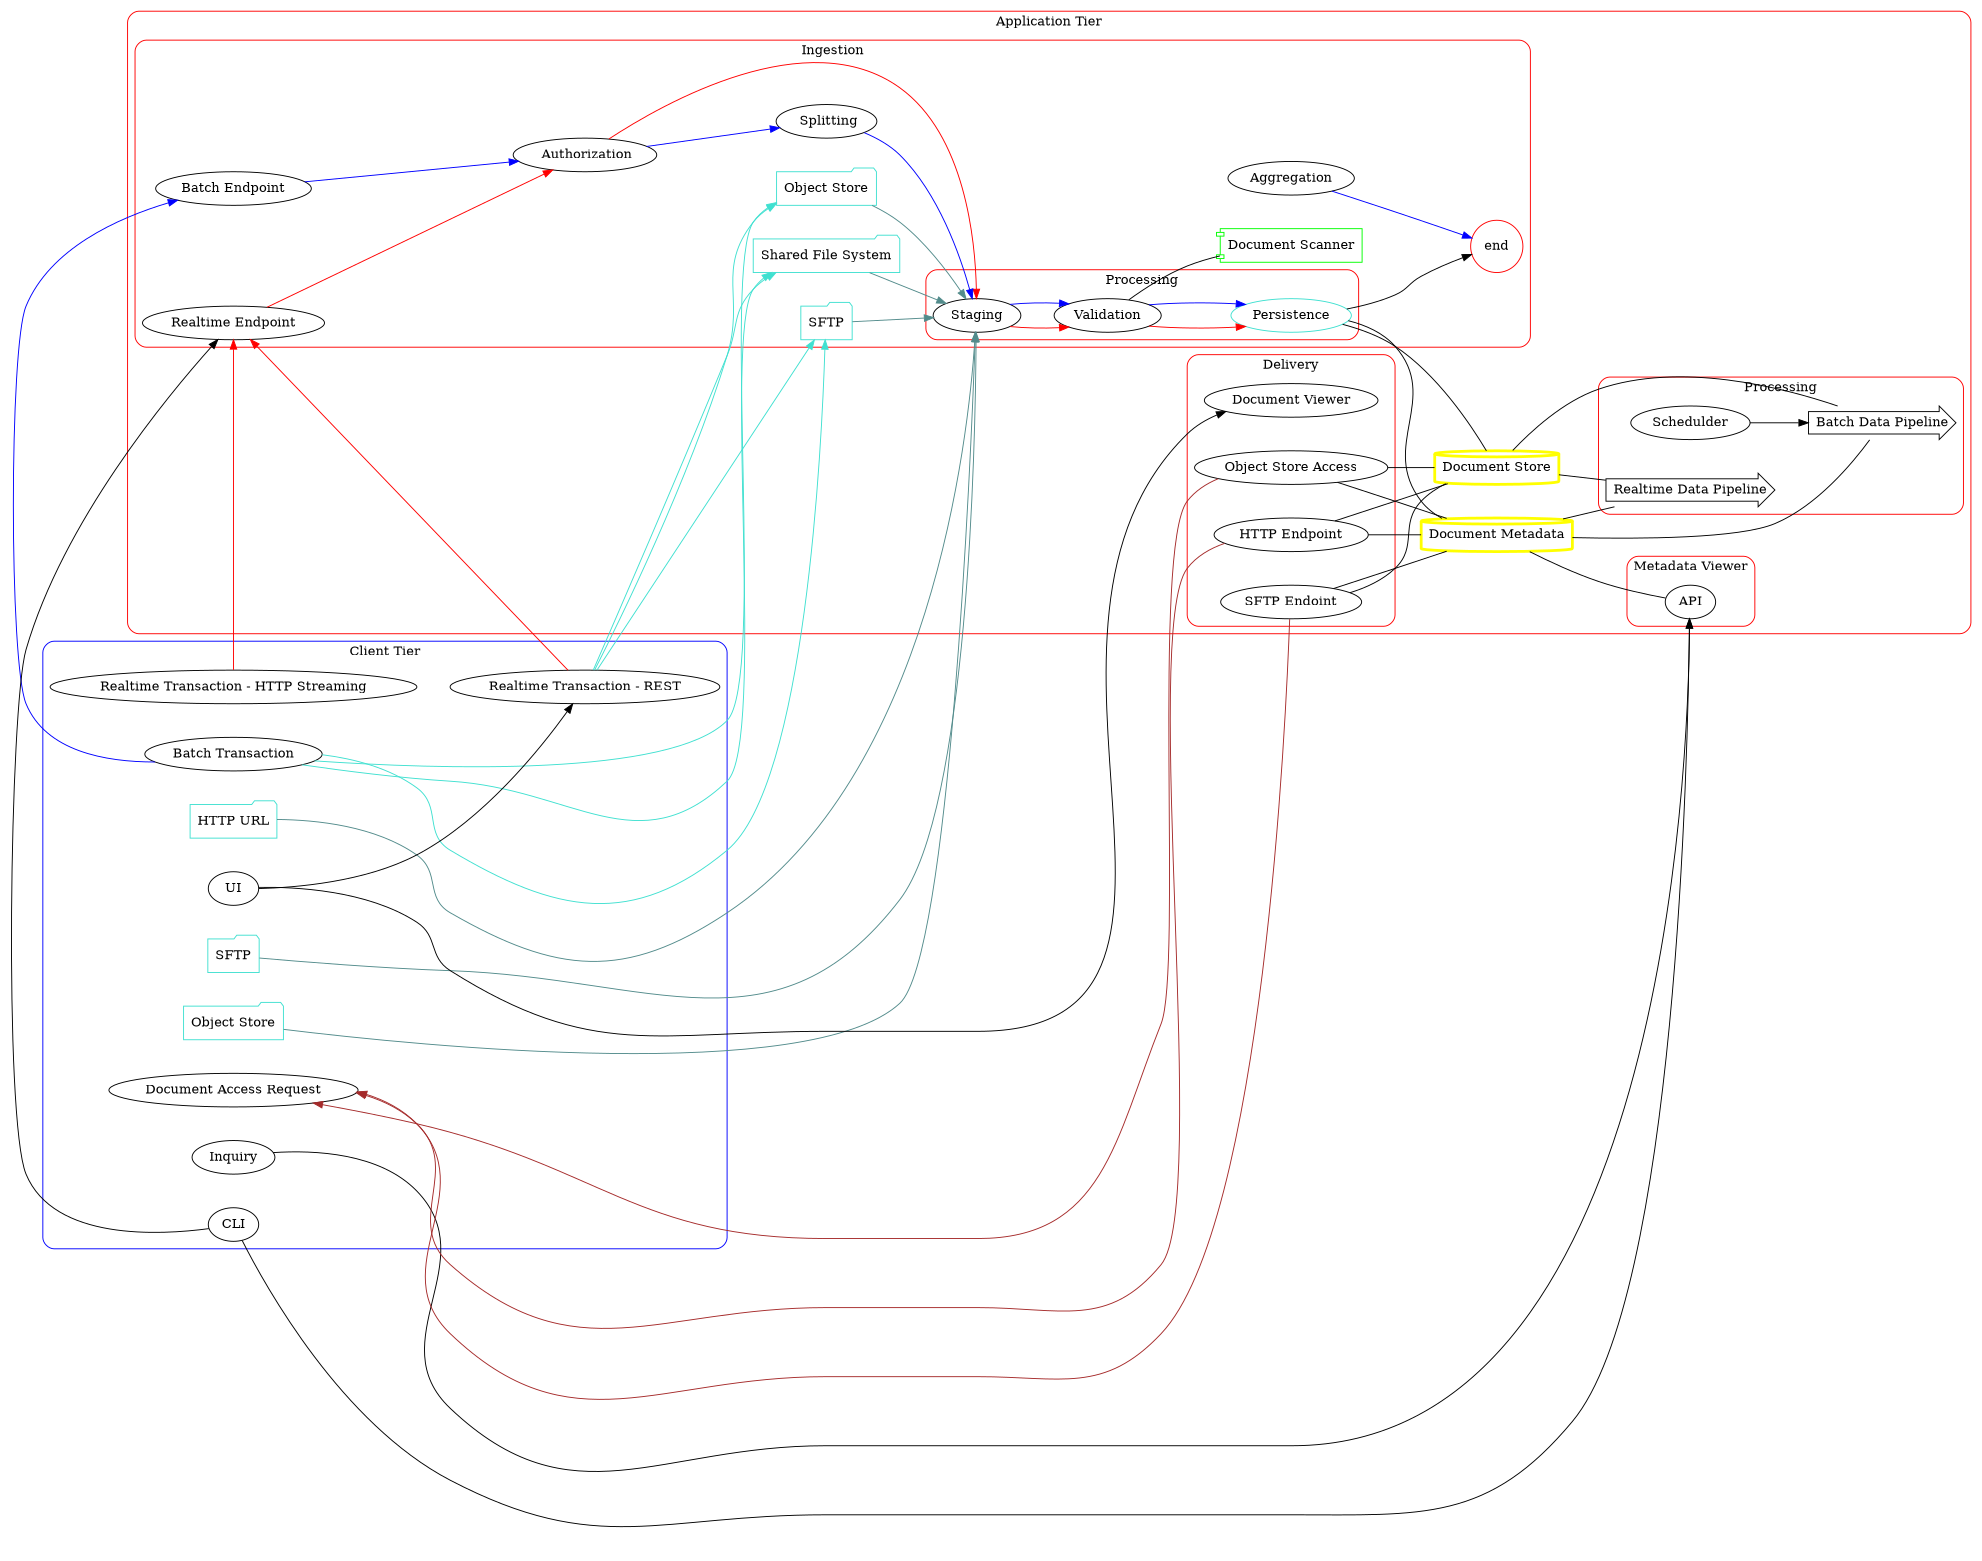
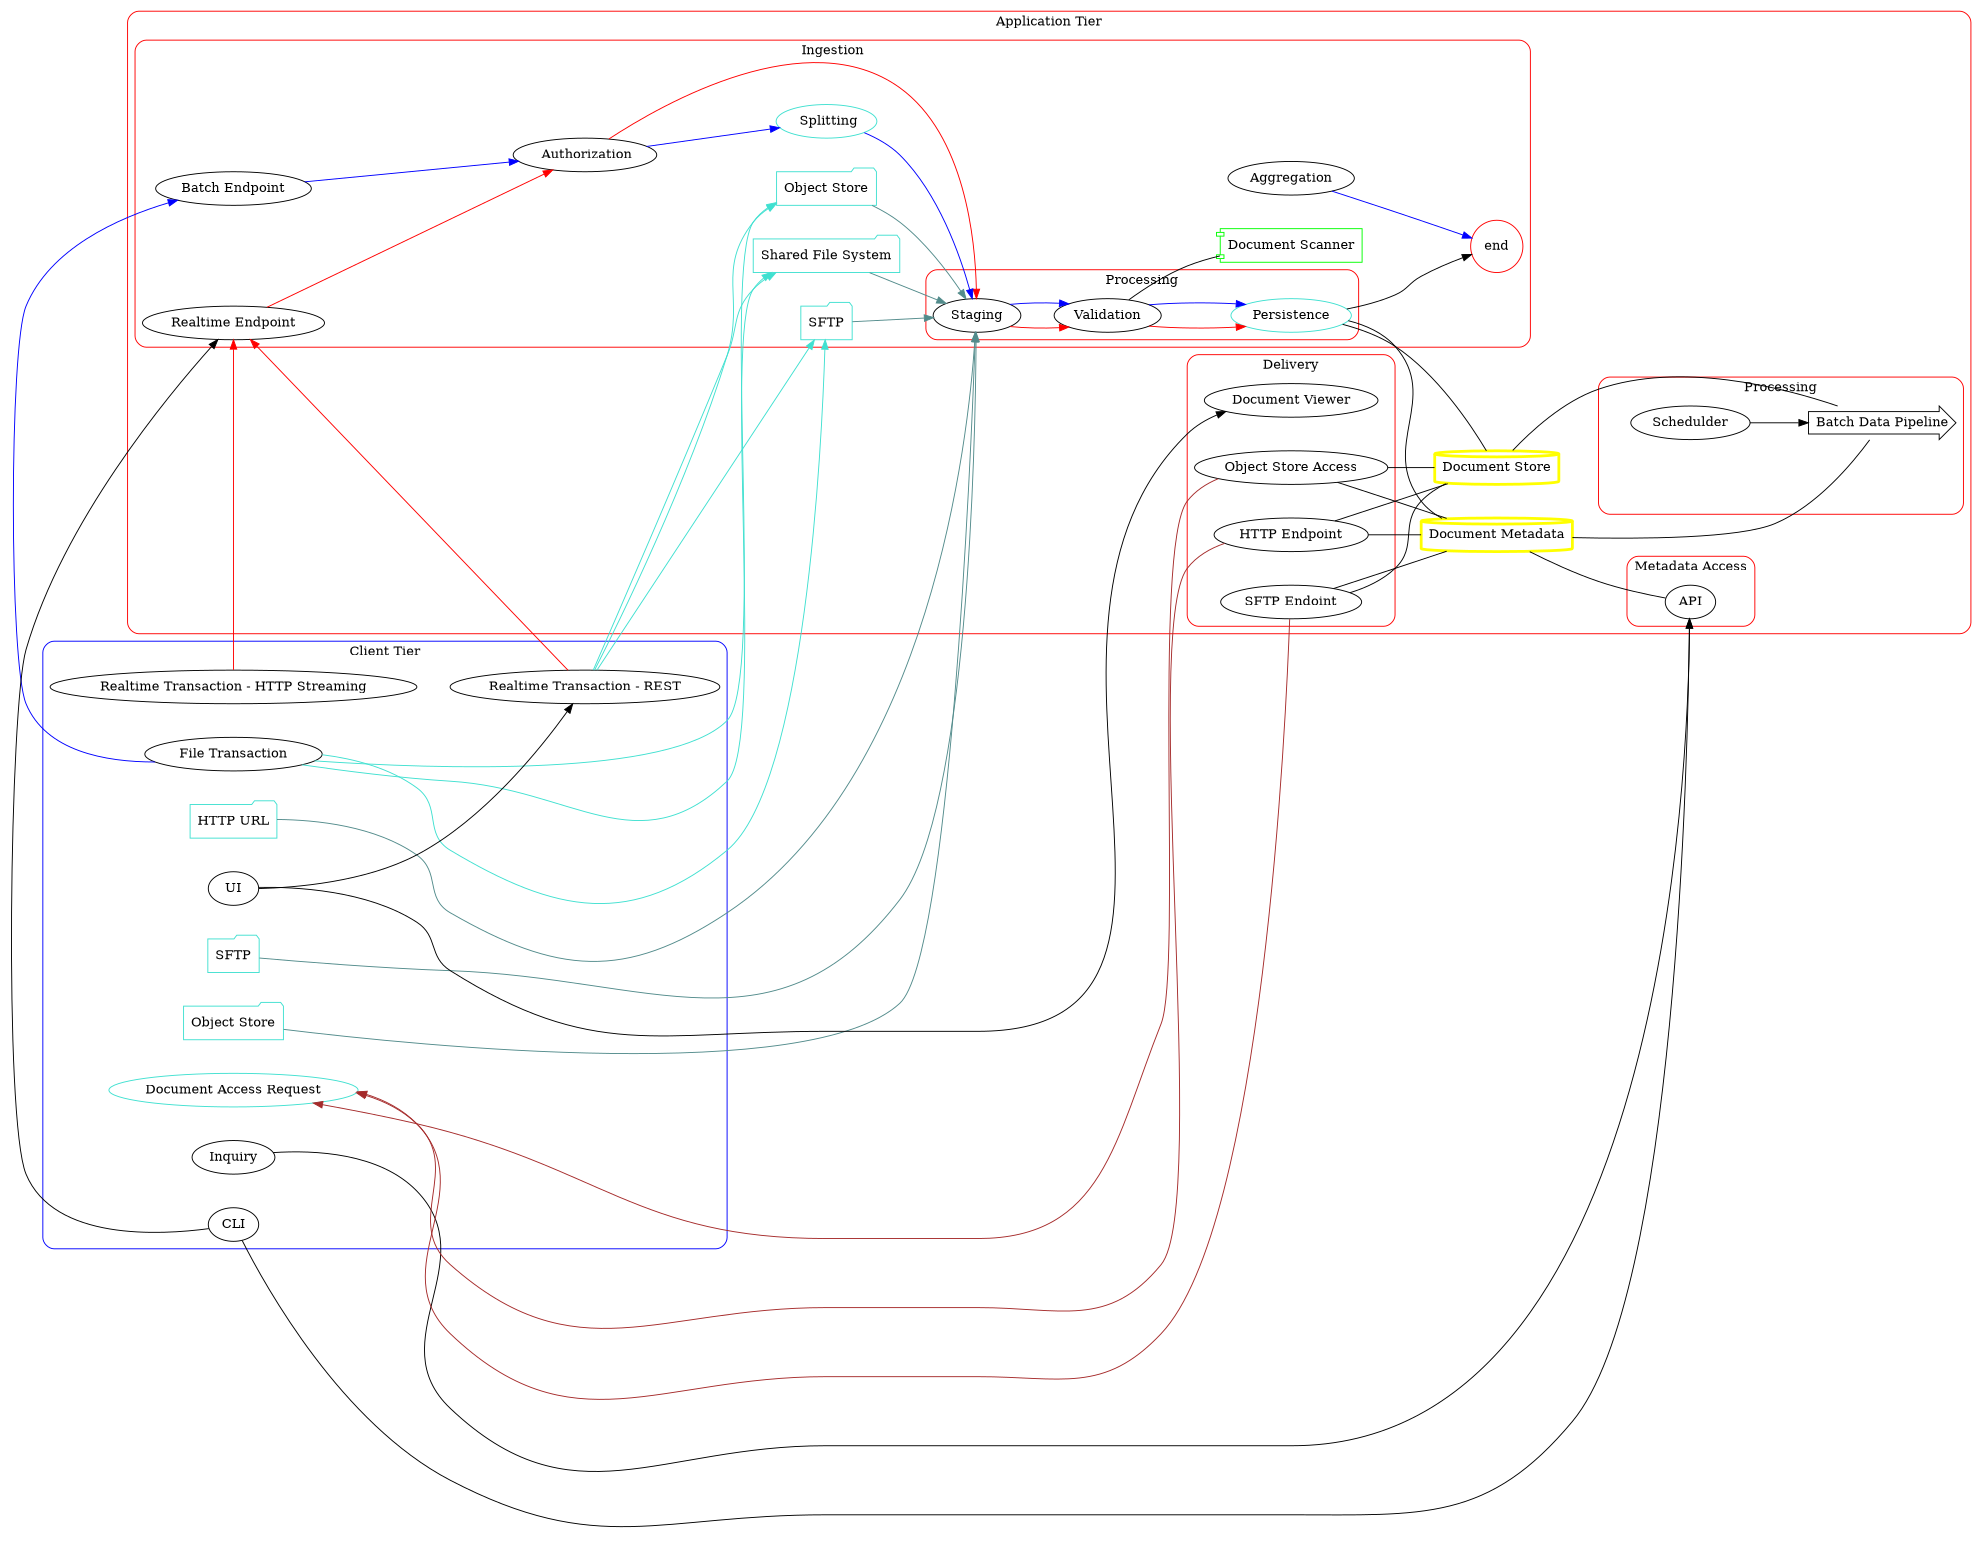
node "Splitting": color black -> turquoise
node "Realtime Data Pipeline": removed
cluster "Metadata Viewer": label "Metadata Viewer" -> "Metadata Access"
node "Batch Transaction": label "Batch Transaction" -> "File Transaction"
node "Document Access Request": color black -> turquoise
